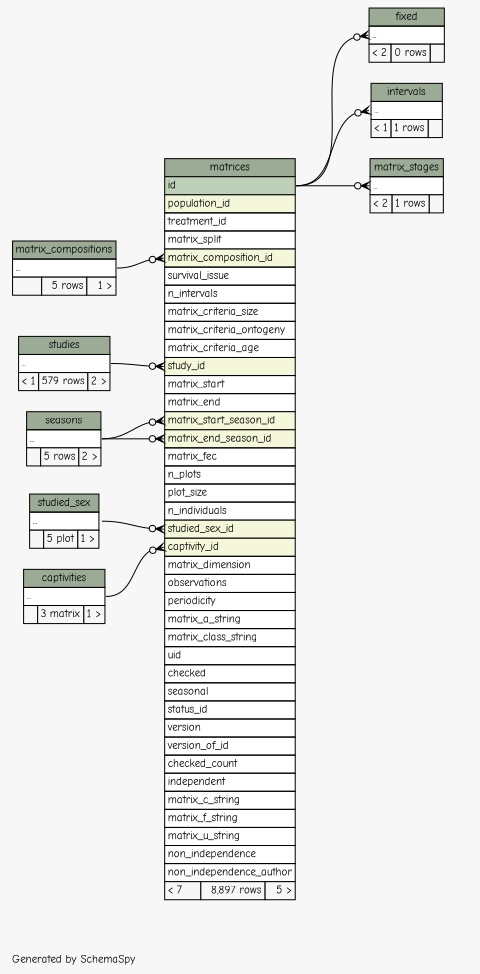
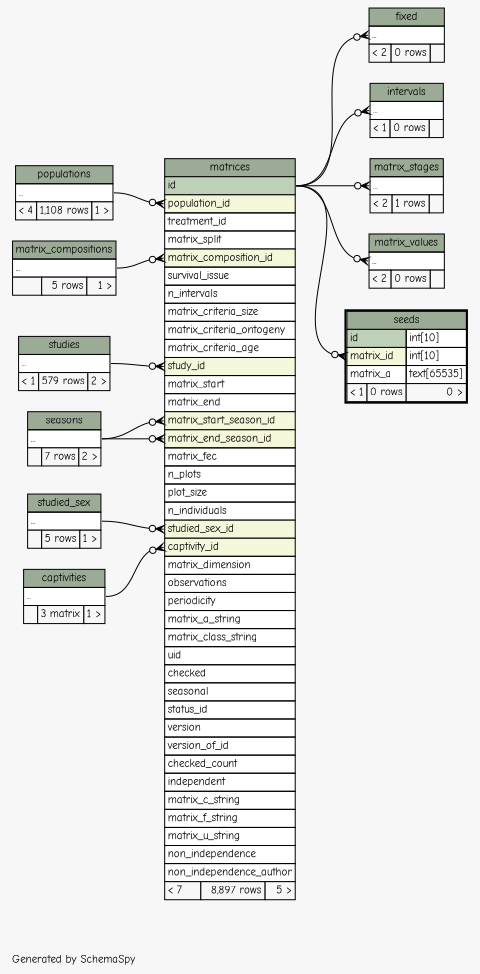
node "intervals": text "1 rows" -> "0 rows"
node "populations": added
node "matrix_values": added
node "seeds": added
node "seasons": text "5 rows" -> "7 rows"
node "studied_sex": text "5 plot" -> "5 rows"
